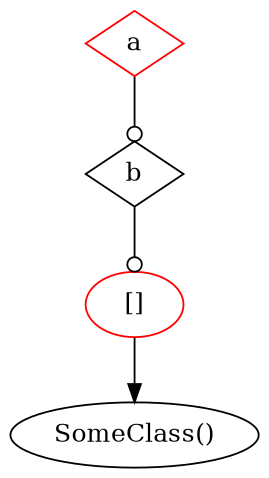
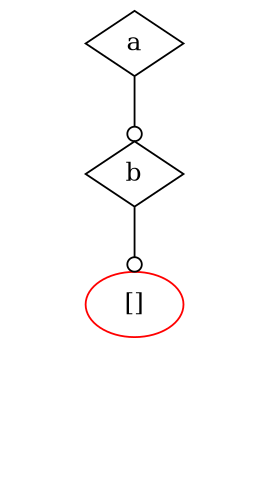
node "a": color red -> black
node "SomeClass()": removed
